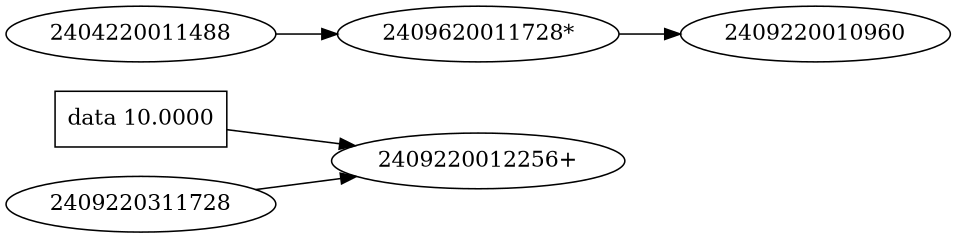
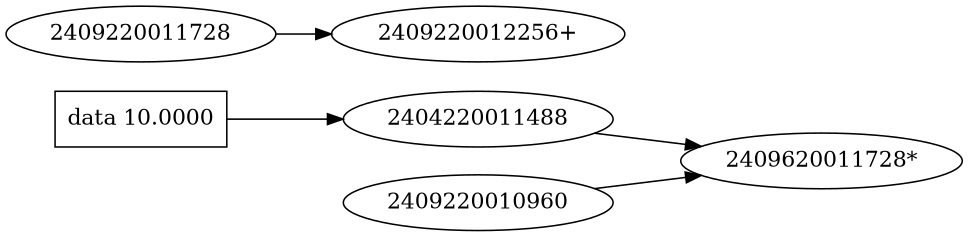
edge "2409620011728*" -> "2409220010960": reversed
edge "data 10.0000" -> "2409220012256+": now "data 10.0000" -> "2404220011488"
node "2409220311728": label "2409220311728" -> "2409220011728"
